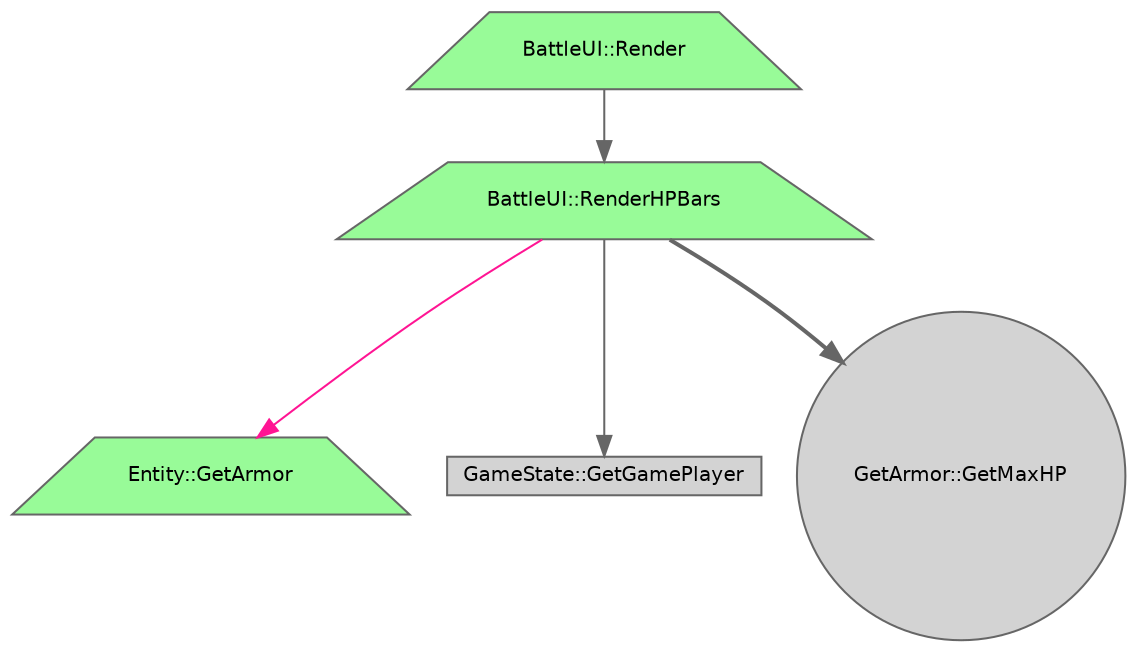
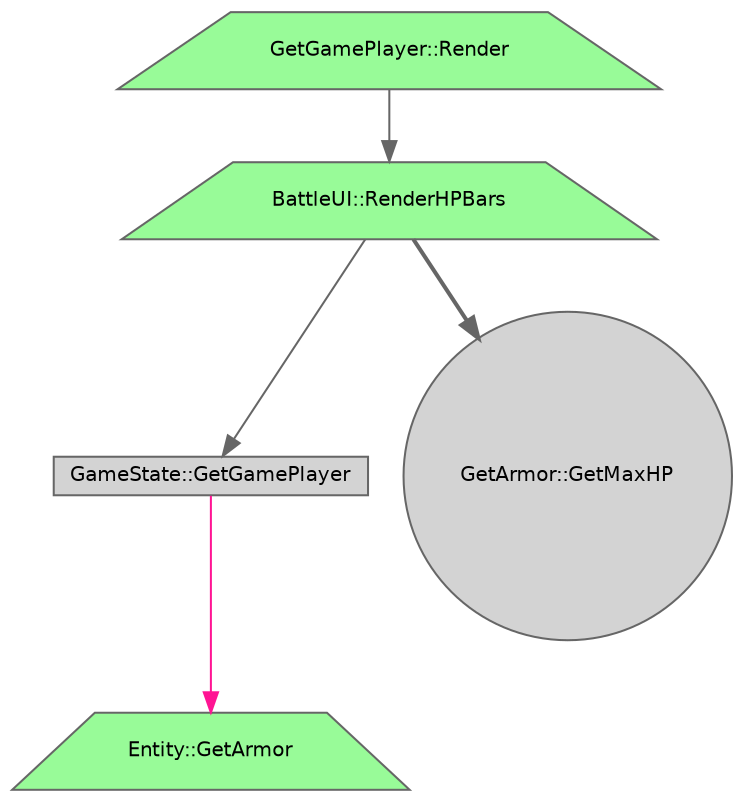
node "BattleUI::Render": label "BattleUI::Render" -> "GetGamePlayer::Render"
edge "BattleUI::RenderHPBars" -> "Entity::GetArmor": now "GameState::GetGamePlayer" -> "Entity::GetArmor"
